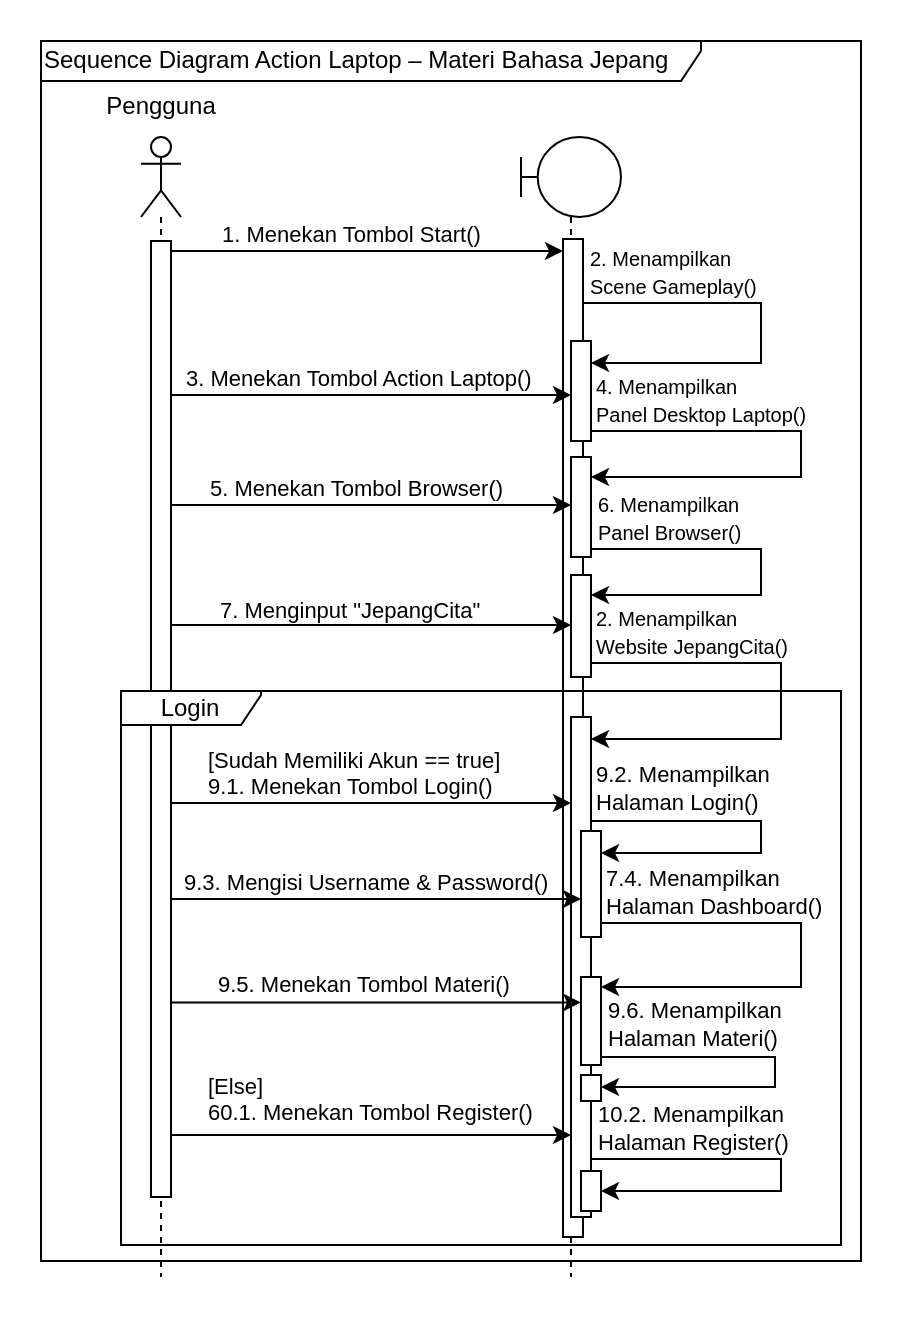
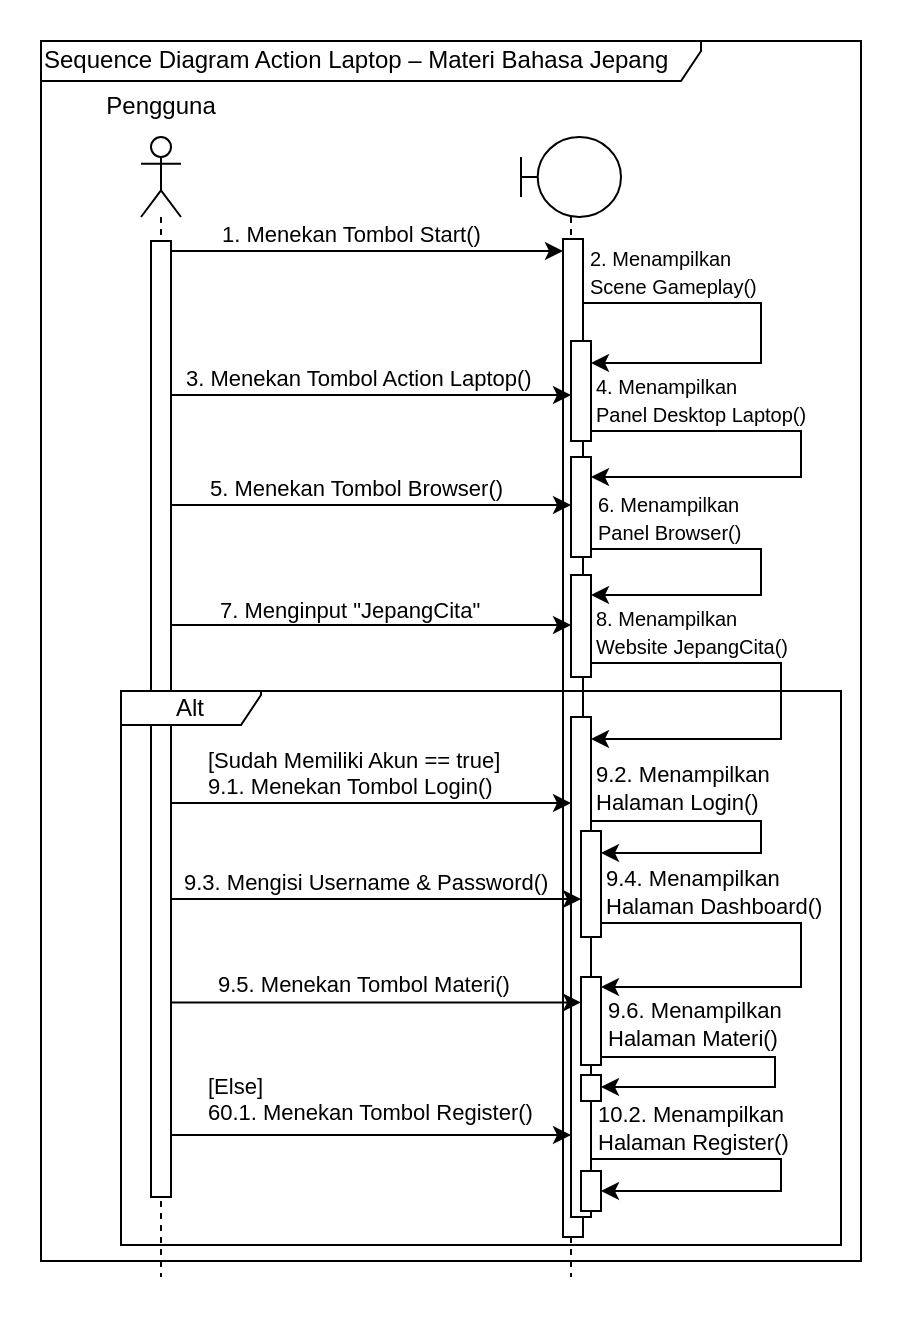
node "2. Menampilkan Website JepangCita()": label "2. Menampilkan Website JepangCita()" -> "8. Menampilkan Website JepangCita()"
node "Login": label "Login" -> "Alt"
node "7.4. Menampilkan Halaman Dashboard()": label "7.4. Menampilkan Halaman Dashboard()" -> "9.4. Menampilkan Halaman Dashboard()"
